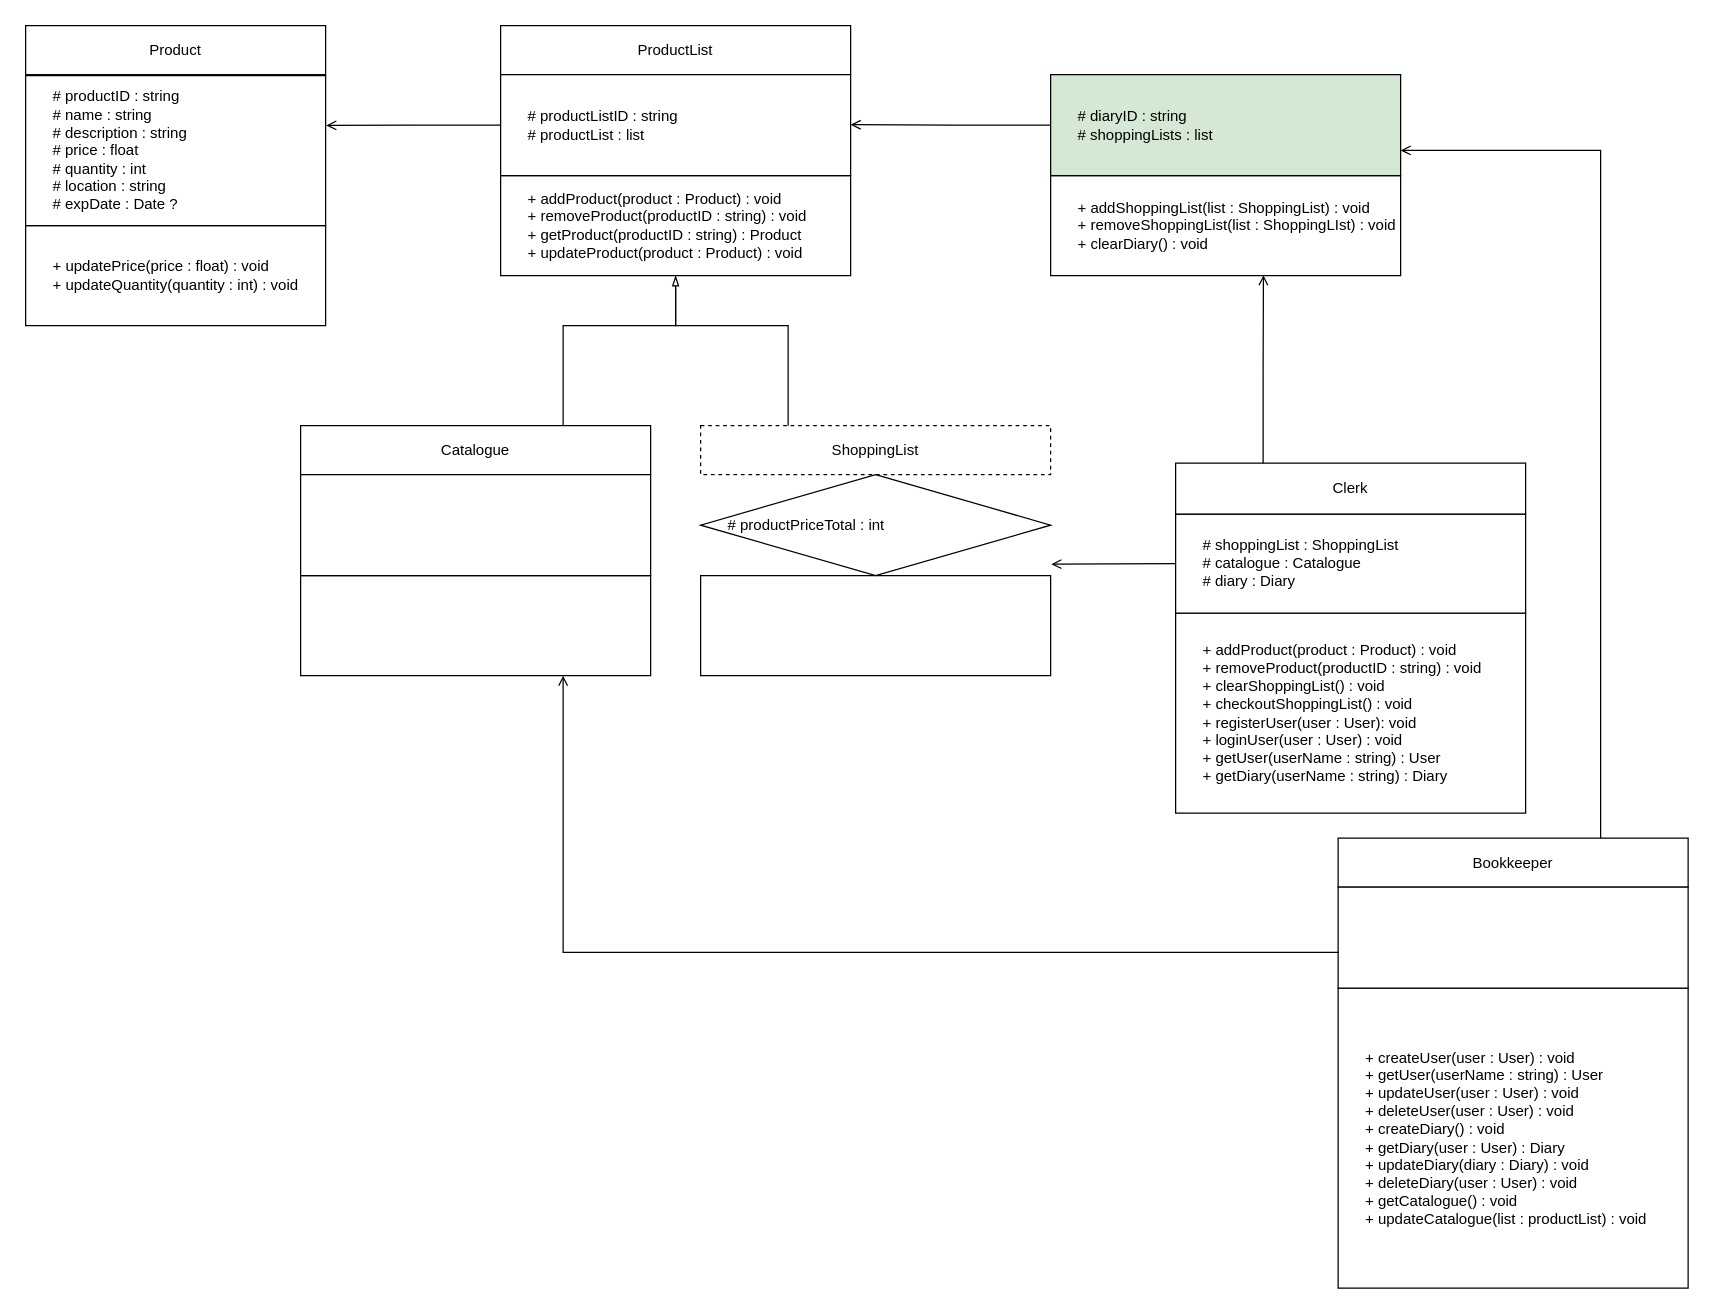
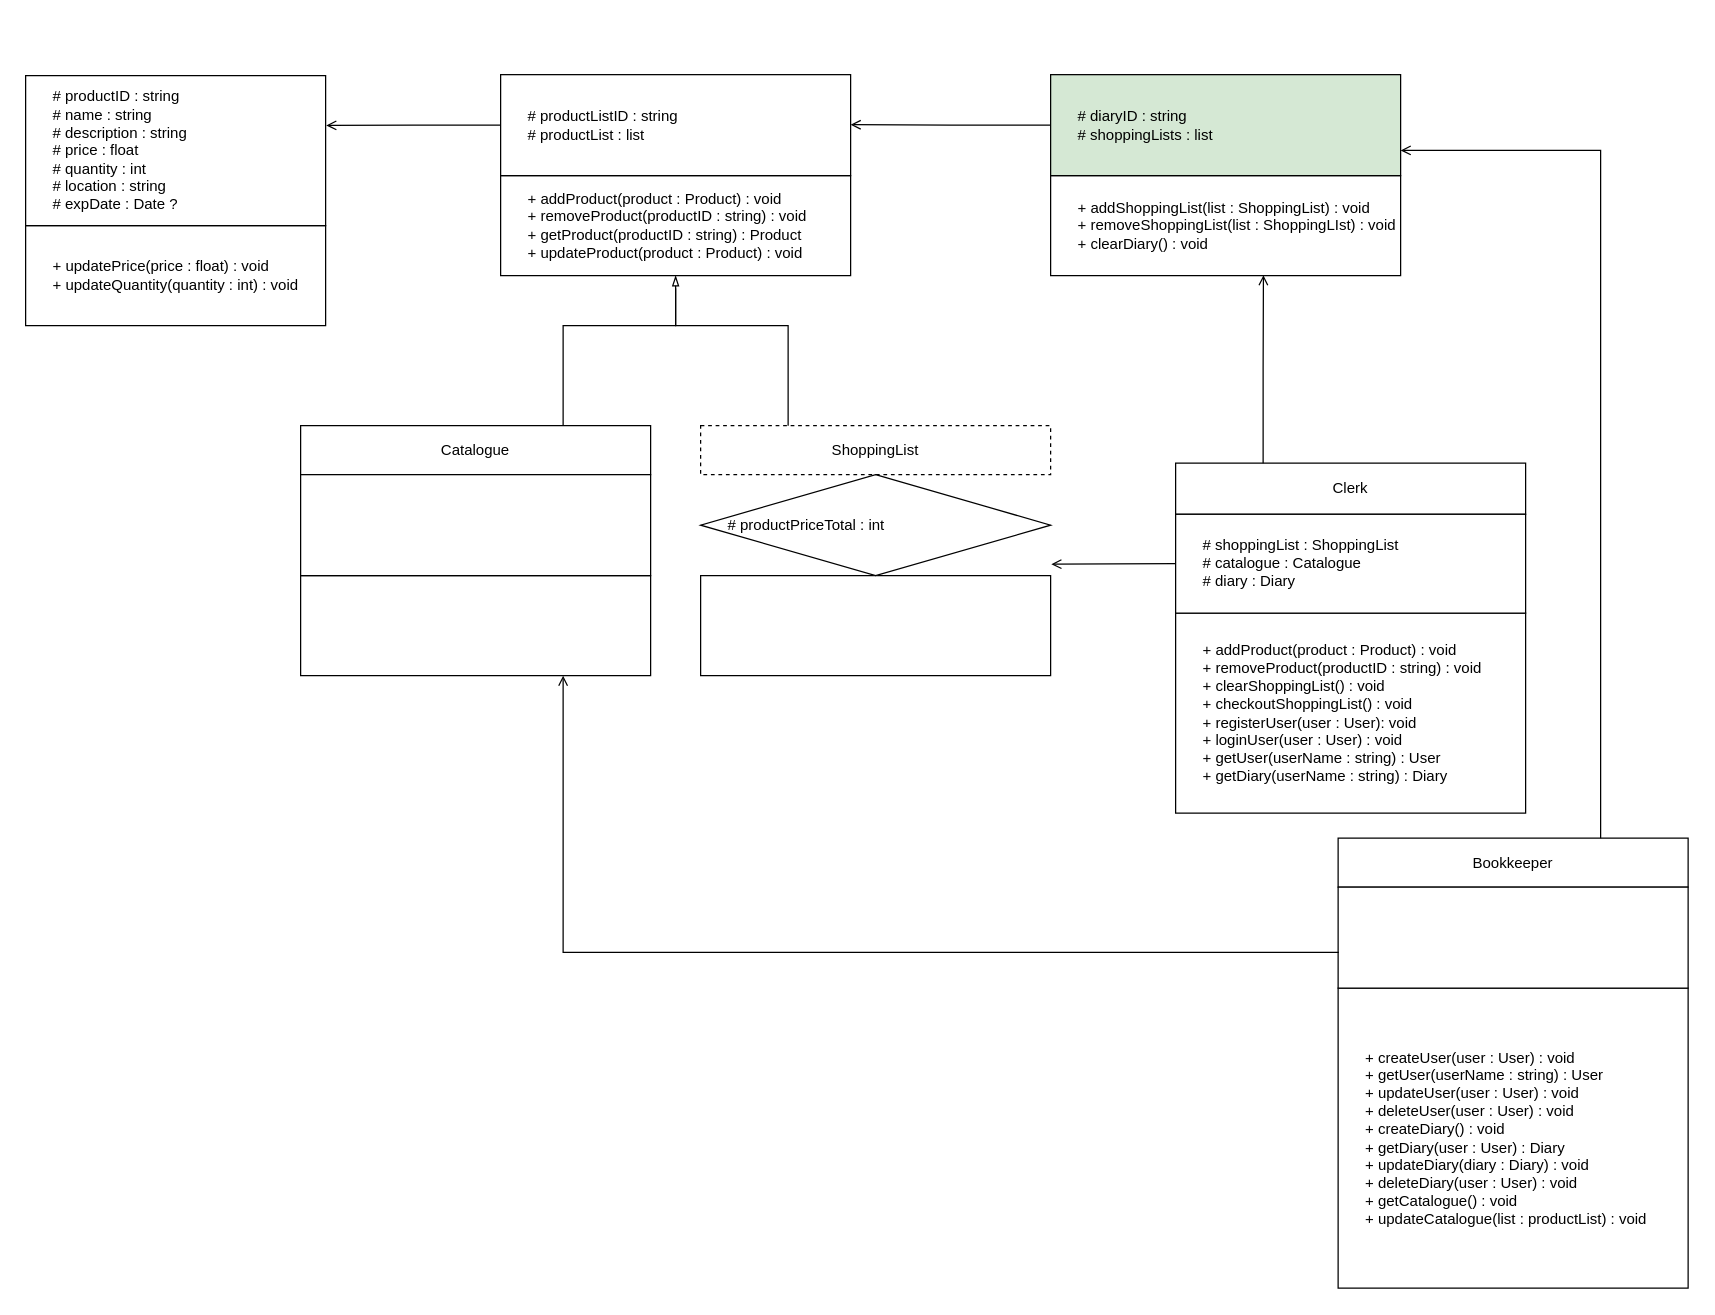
node "Product": removed
node "ProductList": removed
